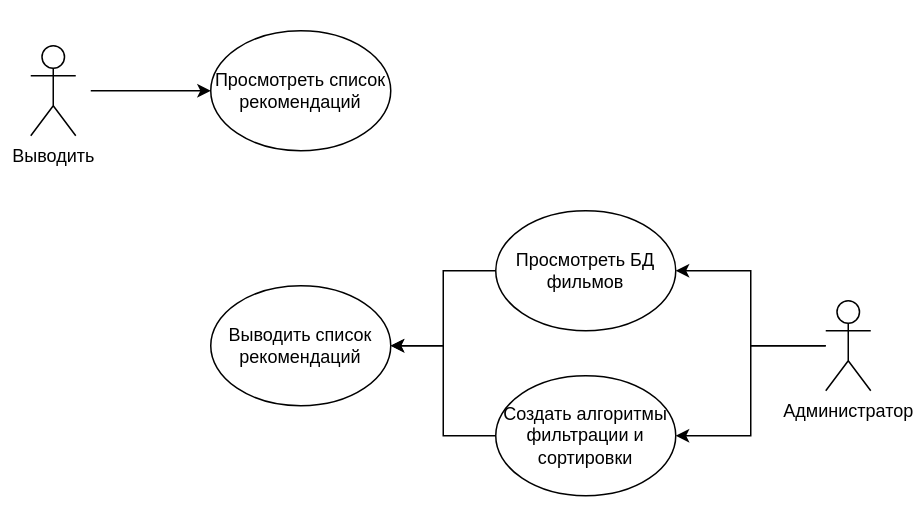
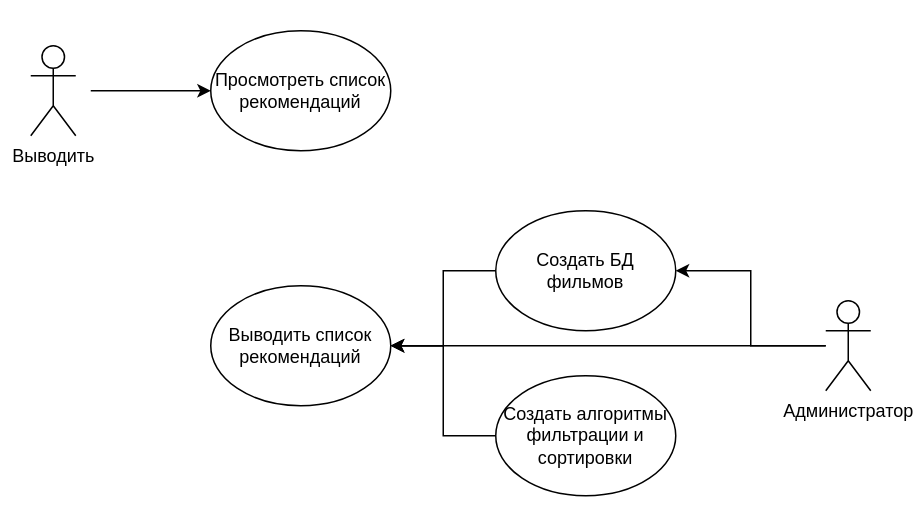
node "Просмотреть БД фильмов": label "Просмотреть БД фильмов" -> "Создать БД фильмов"
edge "Администратор" -> "Создать алгоритмы фильтрации и сортировки": now "Администратор" -> "Выводить список рекомендаций"
